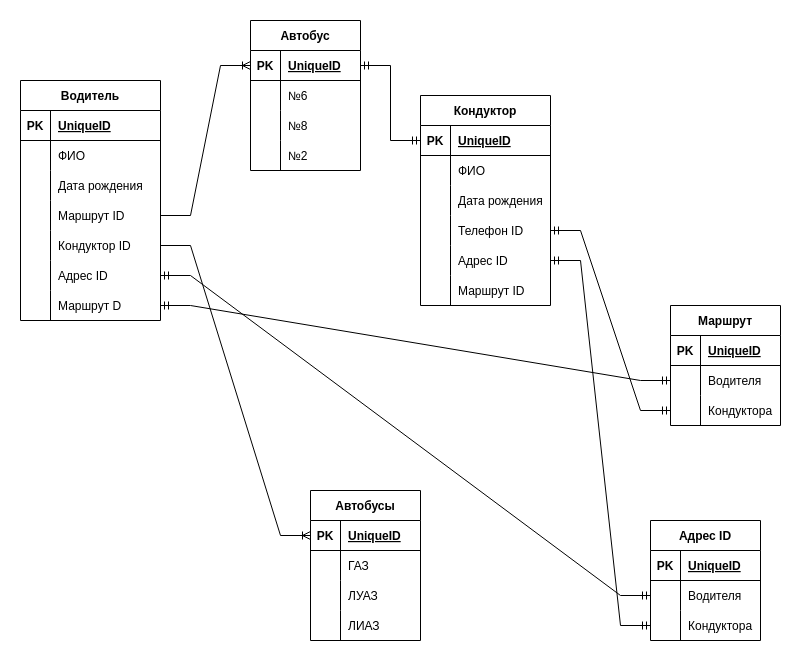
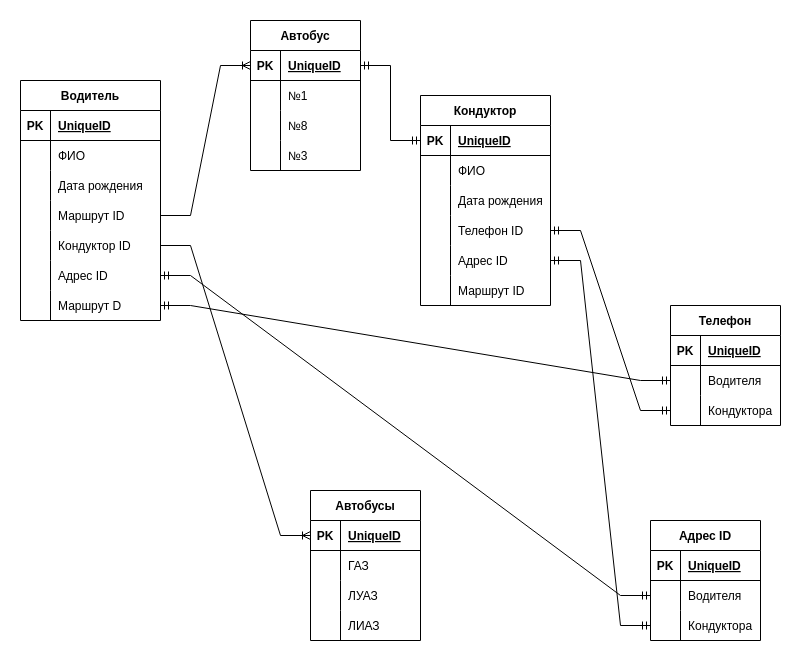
node "№6": label "№6" -> "№1"
node "№2": label "№2" -> "№3"
node "Маршрут": label "Маршрут" -> "Телефон"
